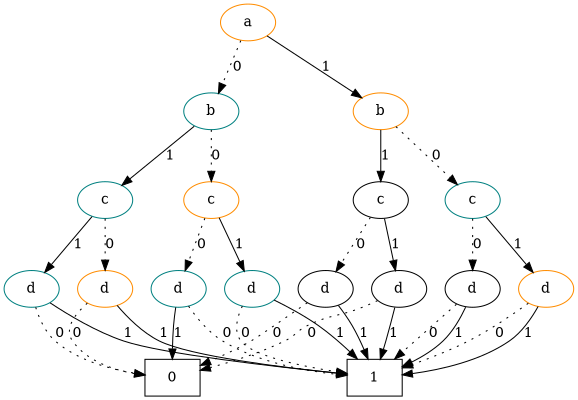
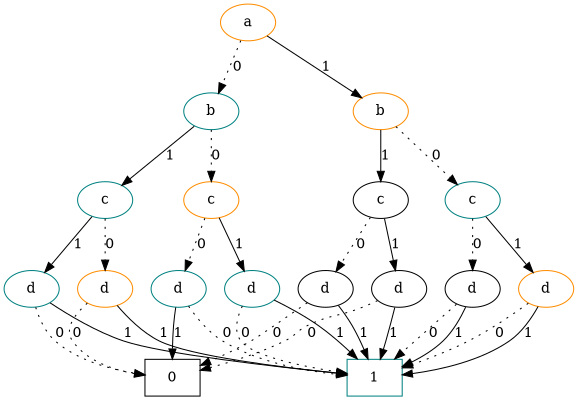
node "1": color black -> teal
